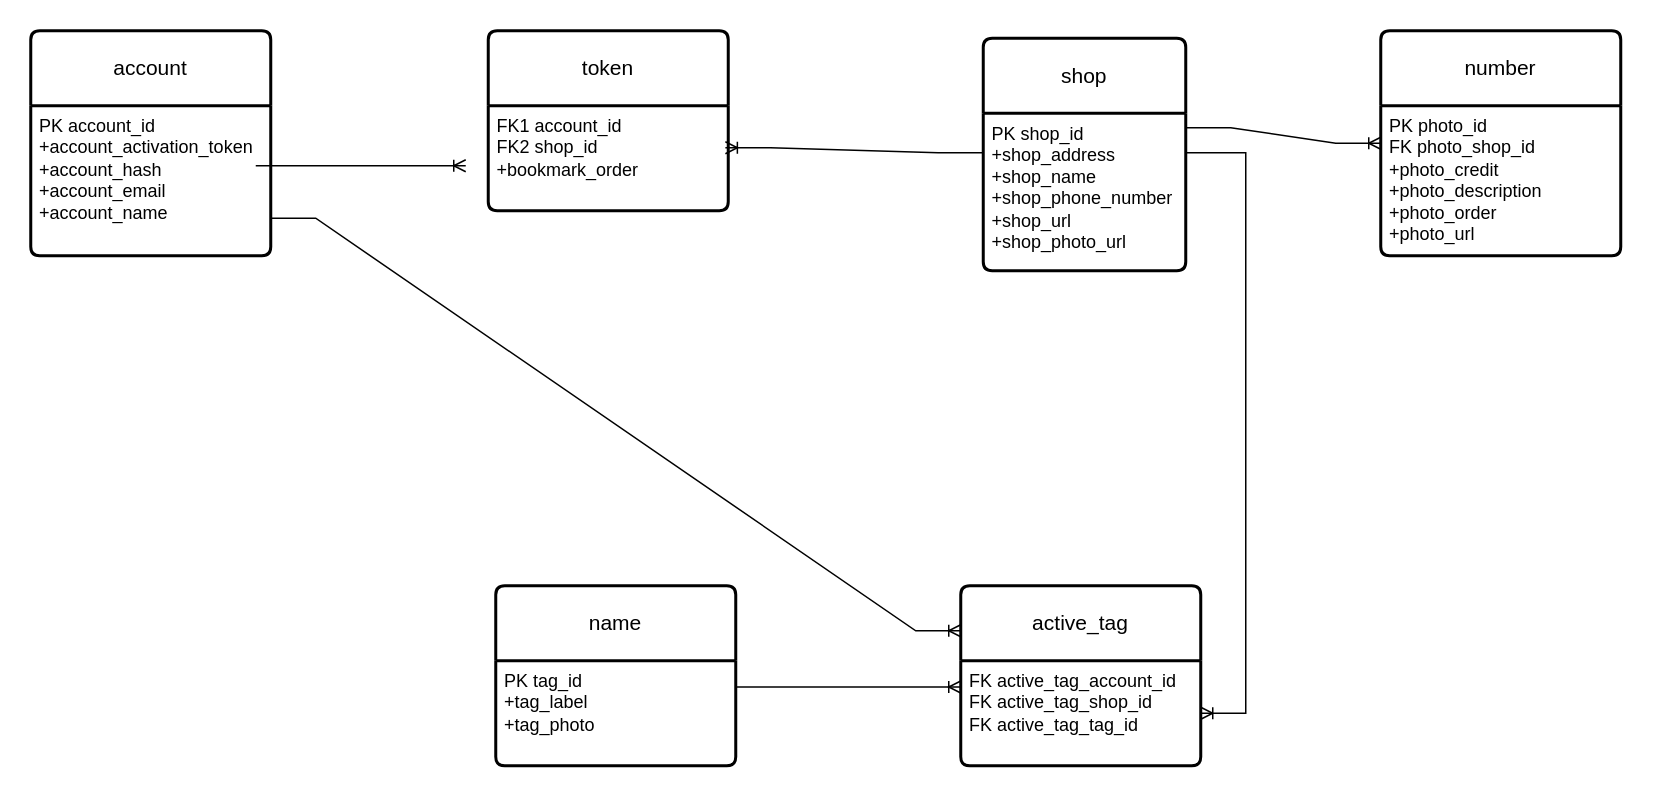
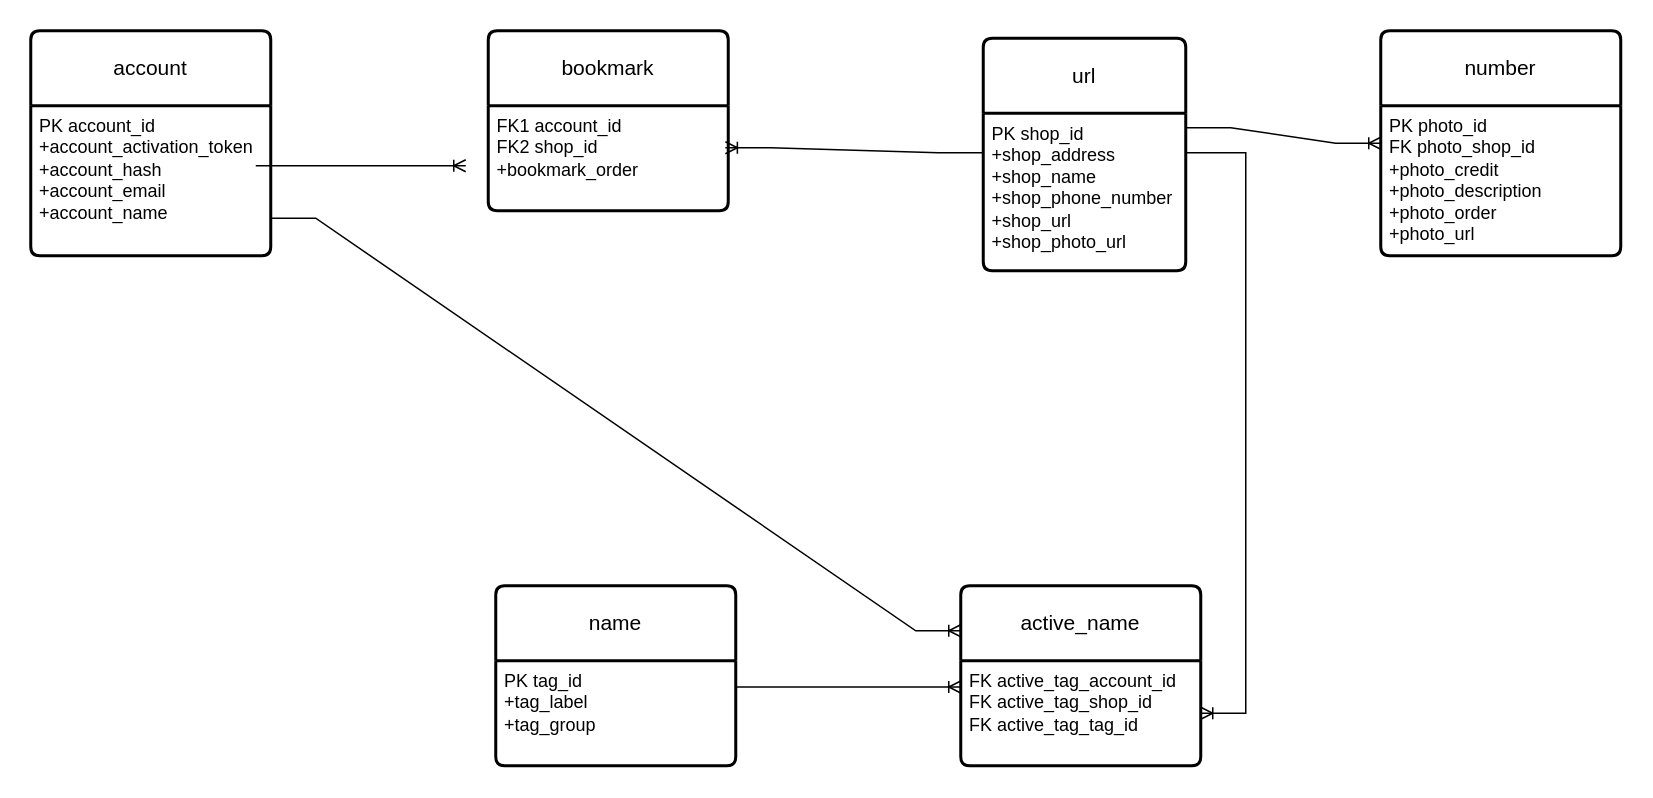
node "token": label "token" -> "bookmark"
node "shop": label "shop" -> "url"
node "active_tag": label "active_tag" -> "active_name"
node "PK tag_id +tag_label +tag_photo": label "PK tag_id +tag_label +tag_photo" -> "PK tag_id +tag_label +tag_group"
